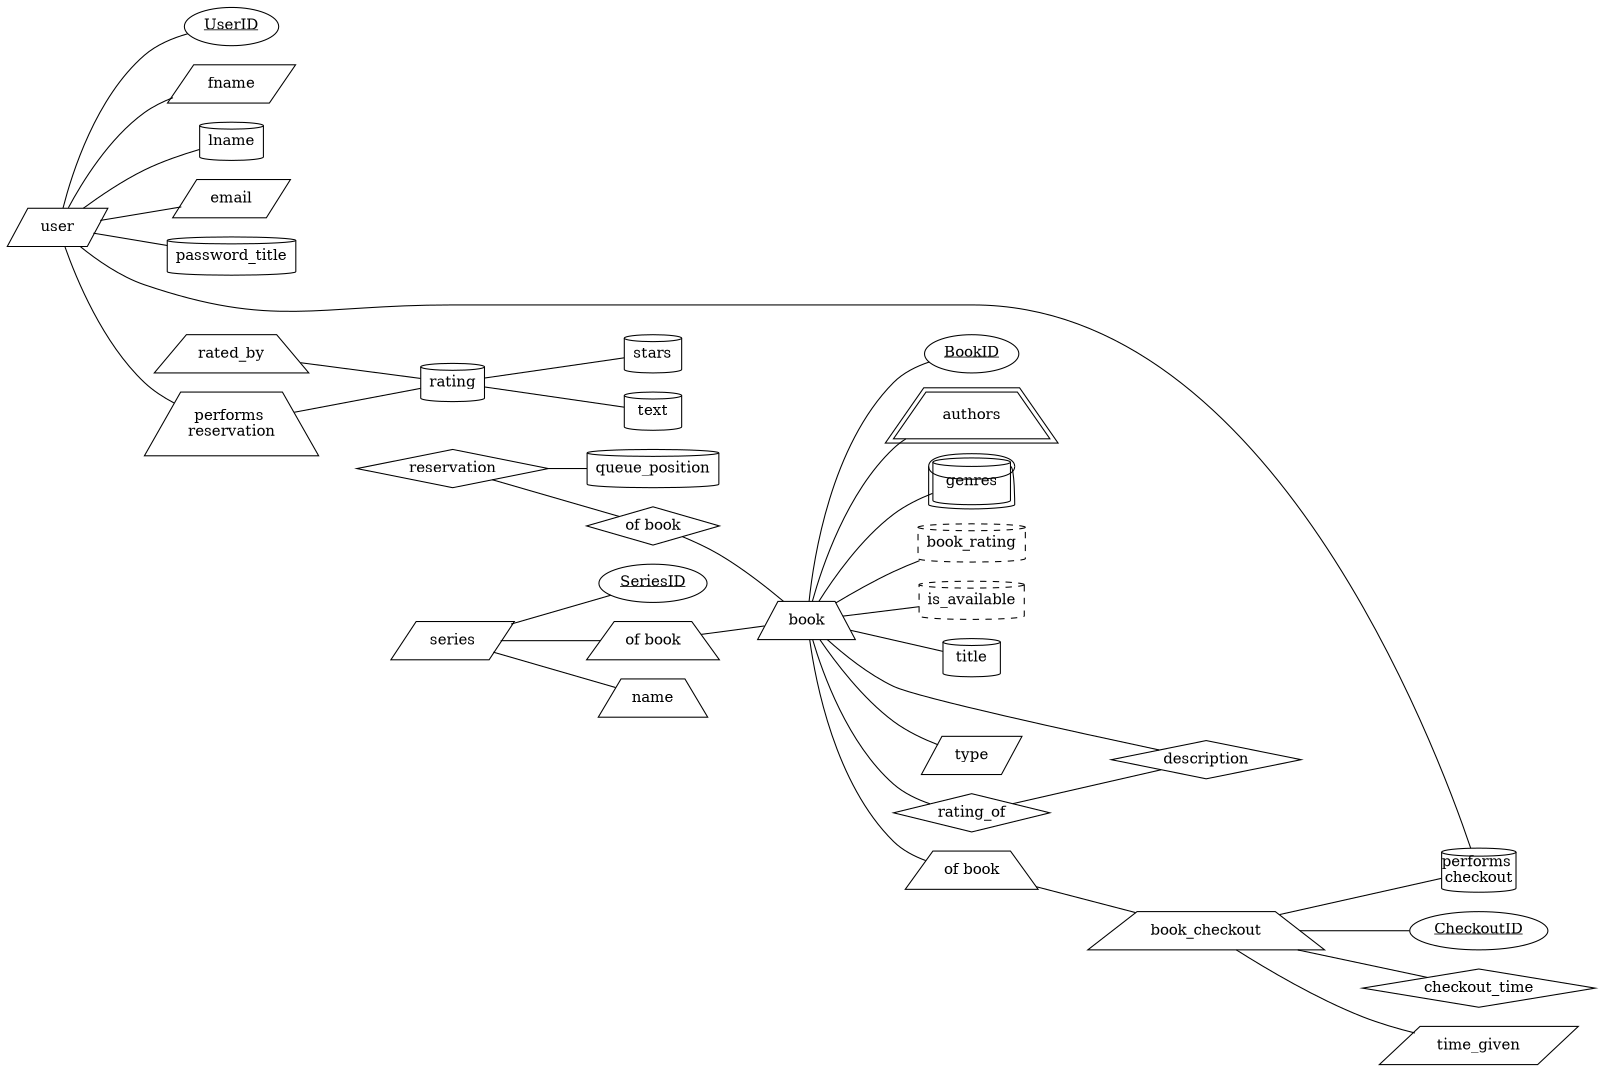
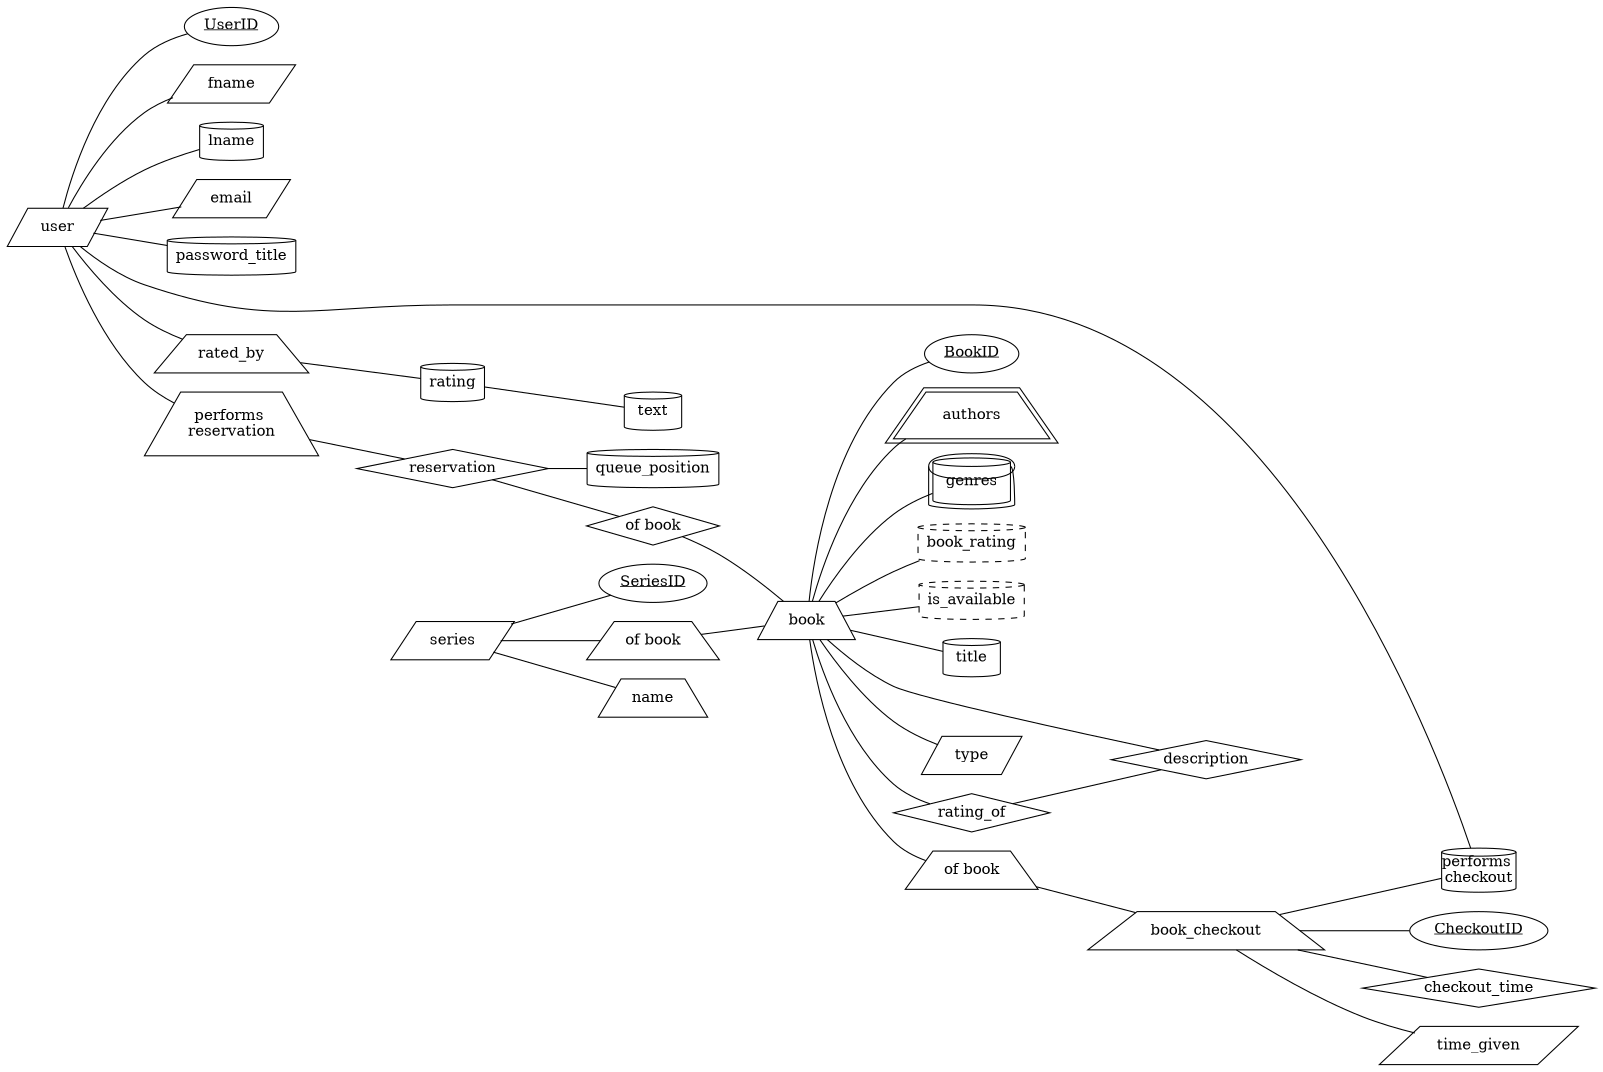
edge "user" -- "rated_by": added
node "stars": removed
edge "rating" -- "performs reservation": now "reservation" -- "performs reservation"
